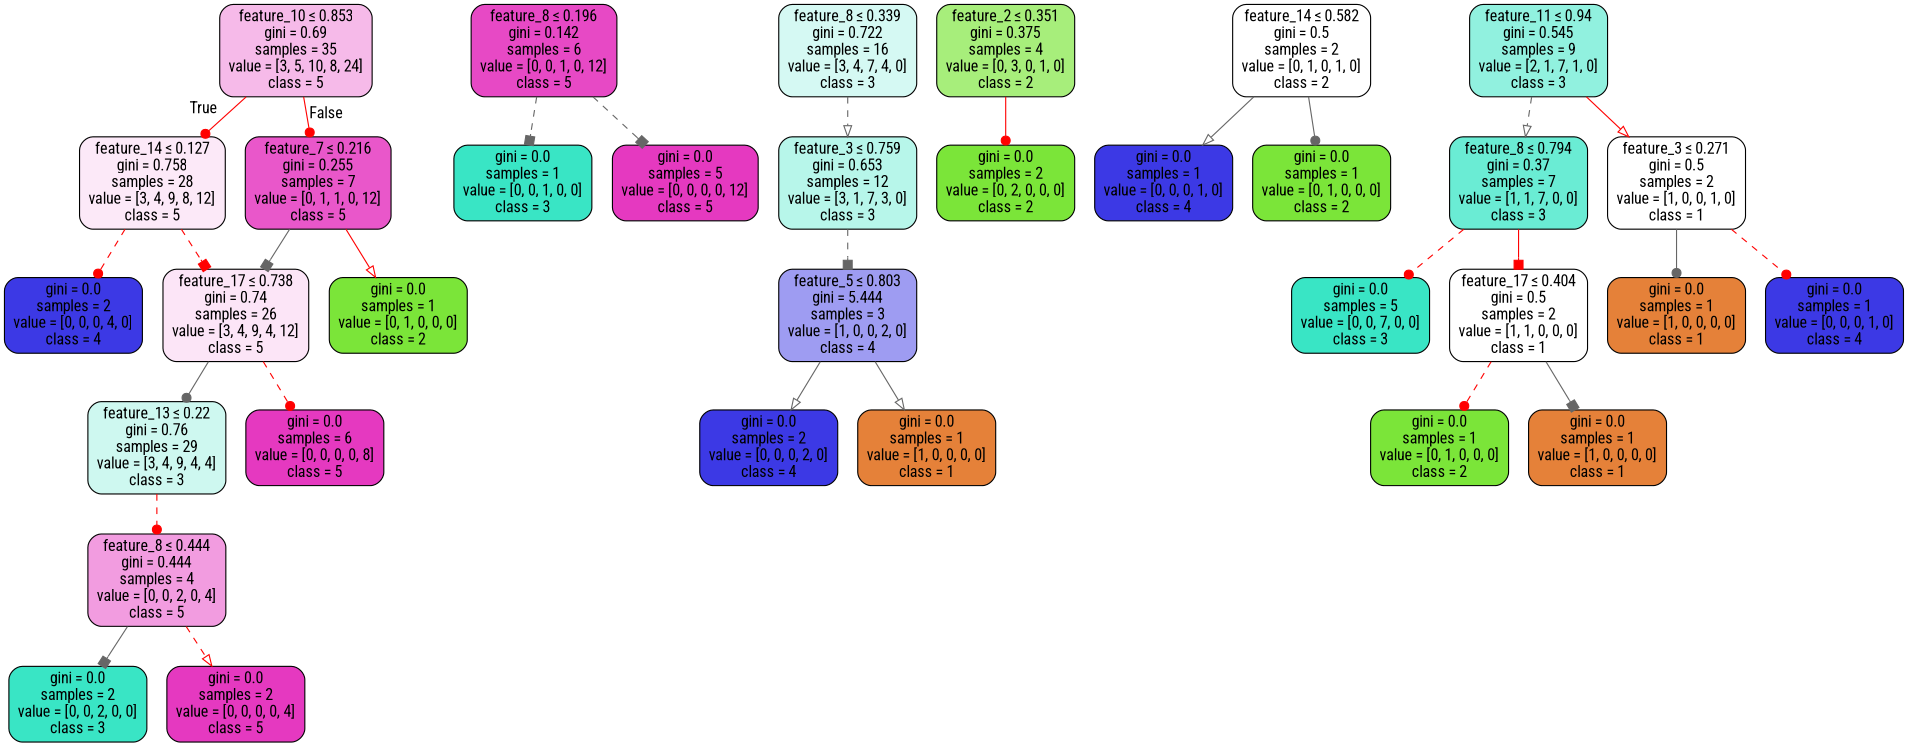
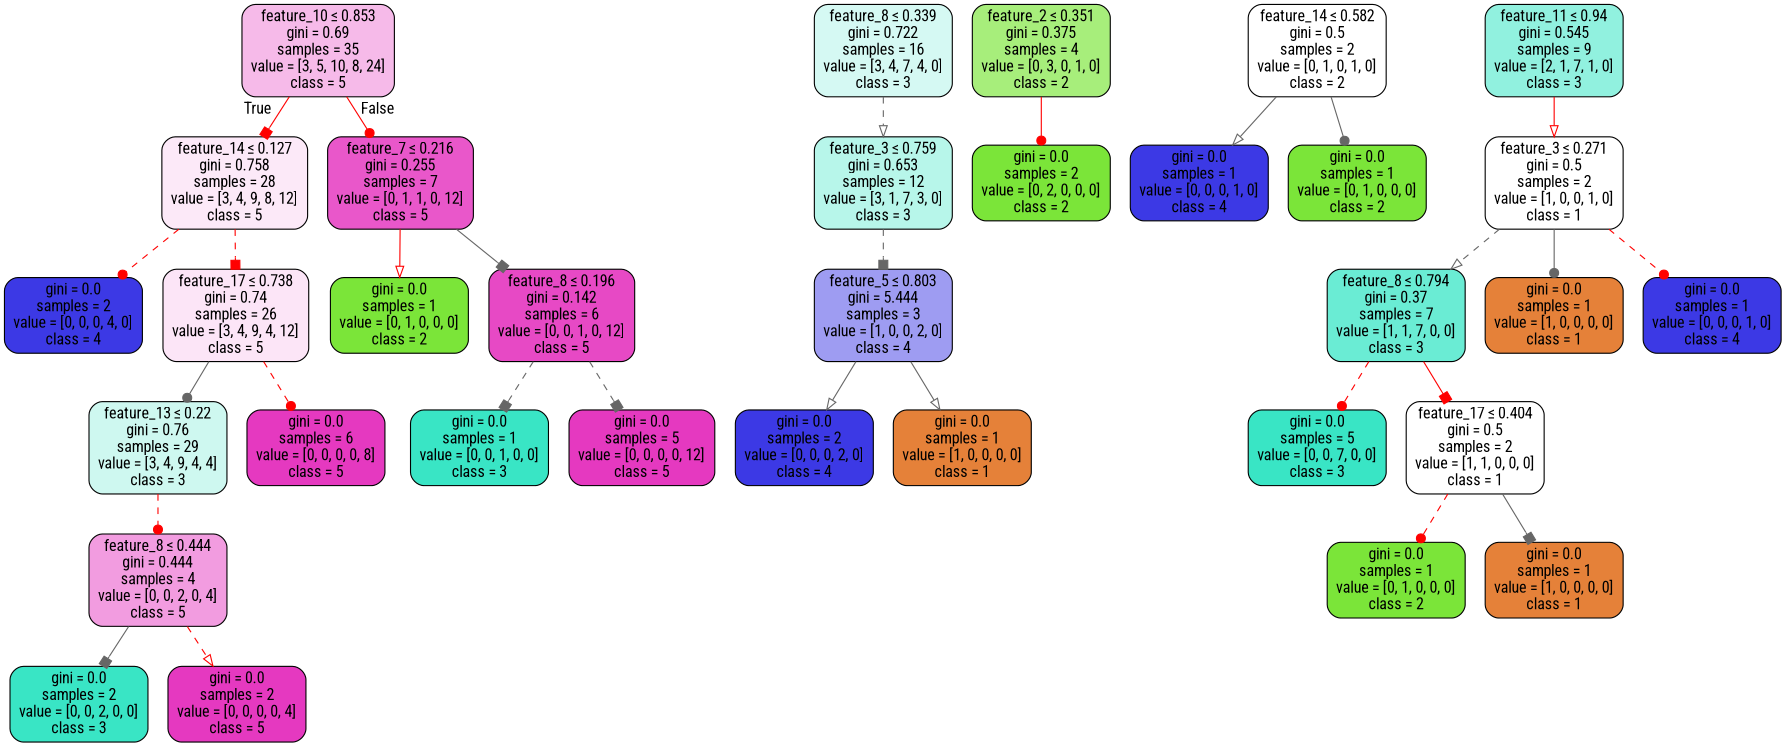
edge "feature_11 ≤ 0.94" -> "feature_8 ≤ 0.794": now "feature_3 ≤ 0.271" -> "feature_8 ≤ 0.794"
edge "feature_10 ≤ 0.853" -> "feature_14 ≤ 0.127": arrowhead dot -> box
edge "feature_7 ≤ 0.216" -> "feature_17 ≤ 0.738": now "feature_7 ≤ 0.216" -> "feature_8 ≤ 0.196"
